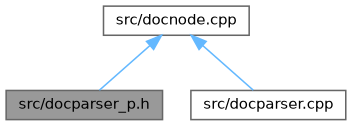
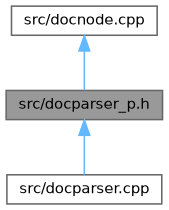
edge "src/docparser.cpp" -> "src/docnode.cpp": now "src/docparser.cpp" -> "src/docparser_p.h"
